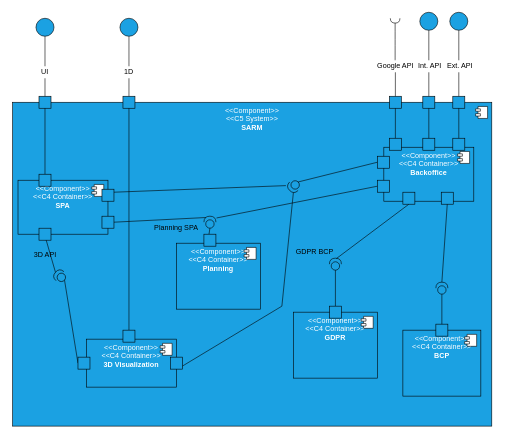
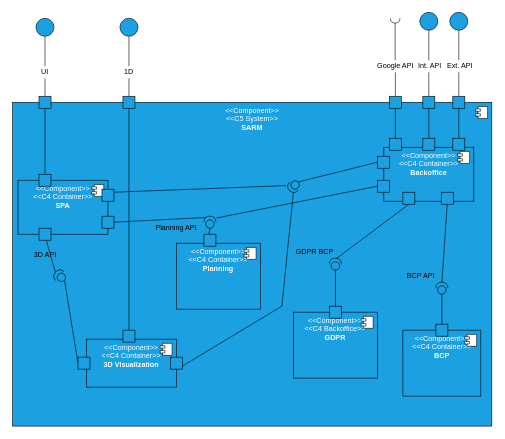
node "Planning SPA": label "Planning SPA" -> "Planning API"
node "BCP API": added
node "<<Component>> <<C4 Container>> GDPR": label "<<Component>> <<C4 Container>> GDPR" -> "<<Component>> <<C4 Backoffice>> GDPR"
